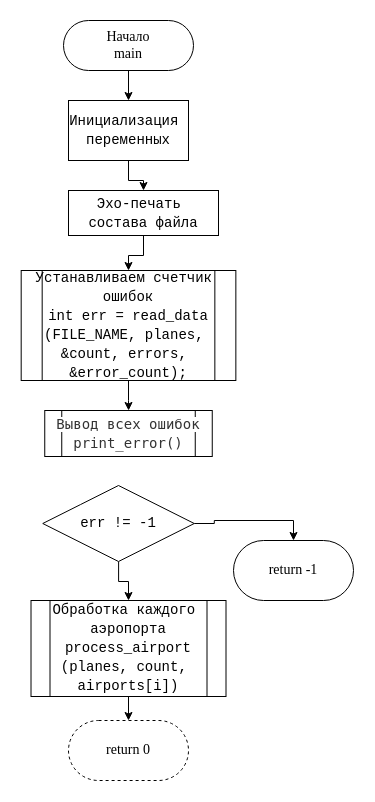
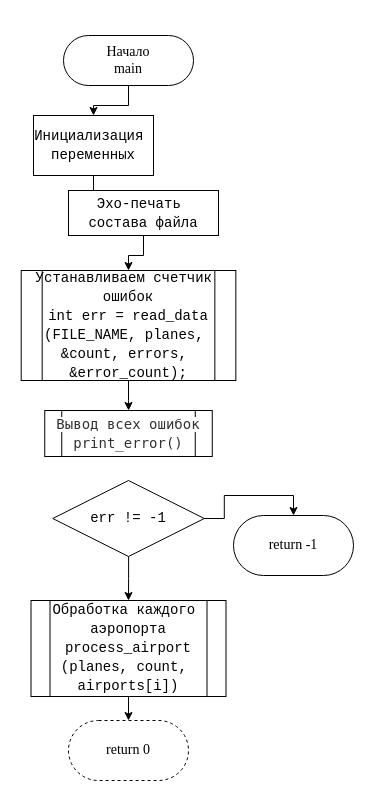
node "Начало main": moved (129, 46) -> (129, 61)
node "Инициализация переменных": moved (129, 131) -> (94, 146)
node "err != -1": moved (119, 524) -> (129, 519)
node "return -1": moved (294, 571) -> (294, 546)
